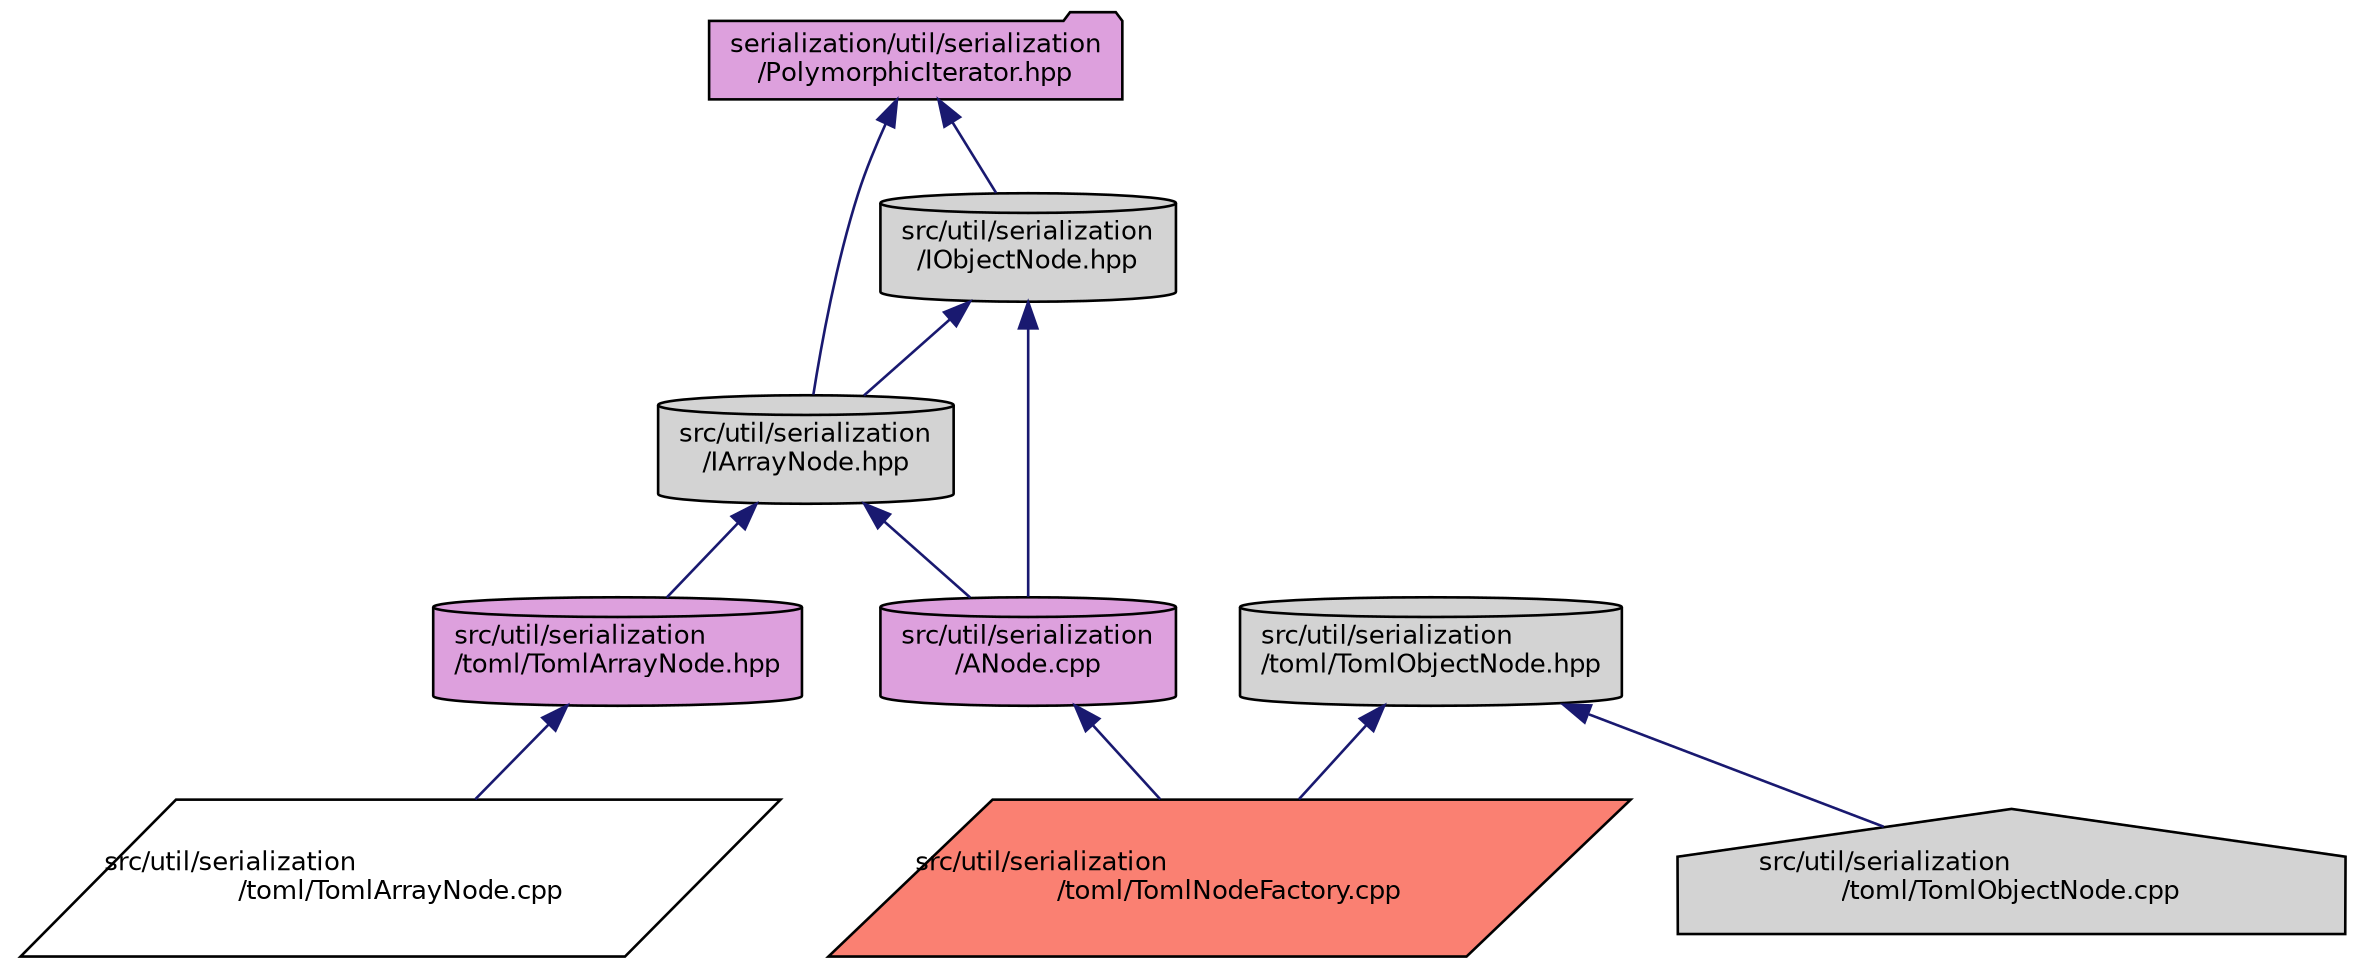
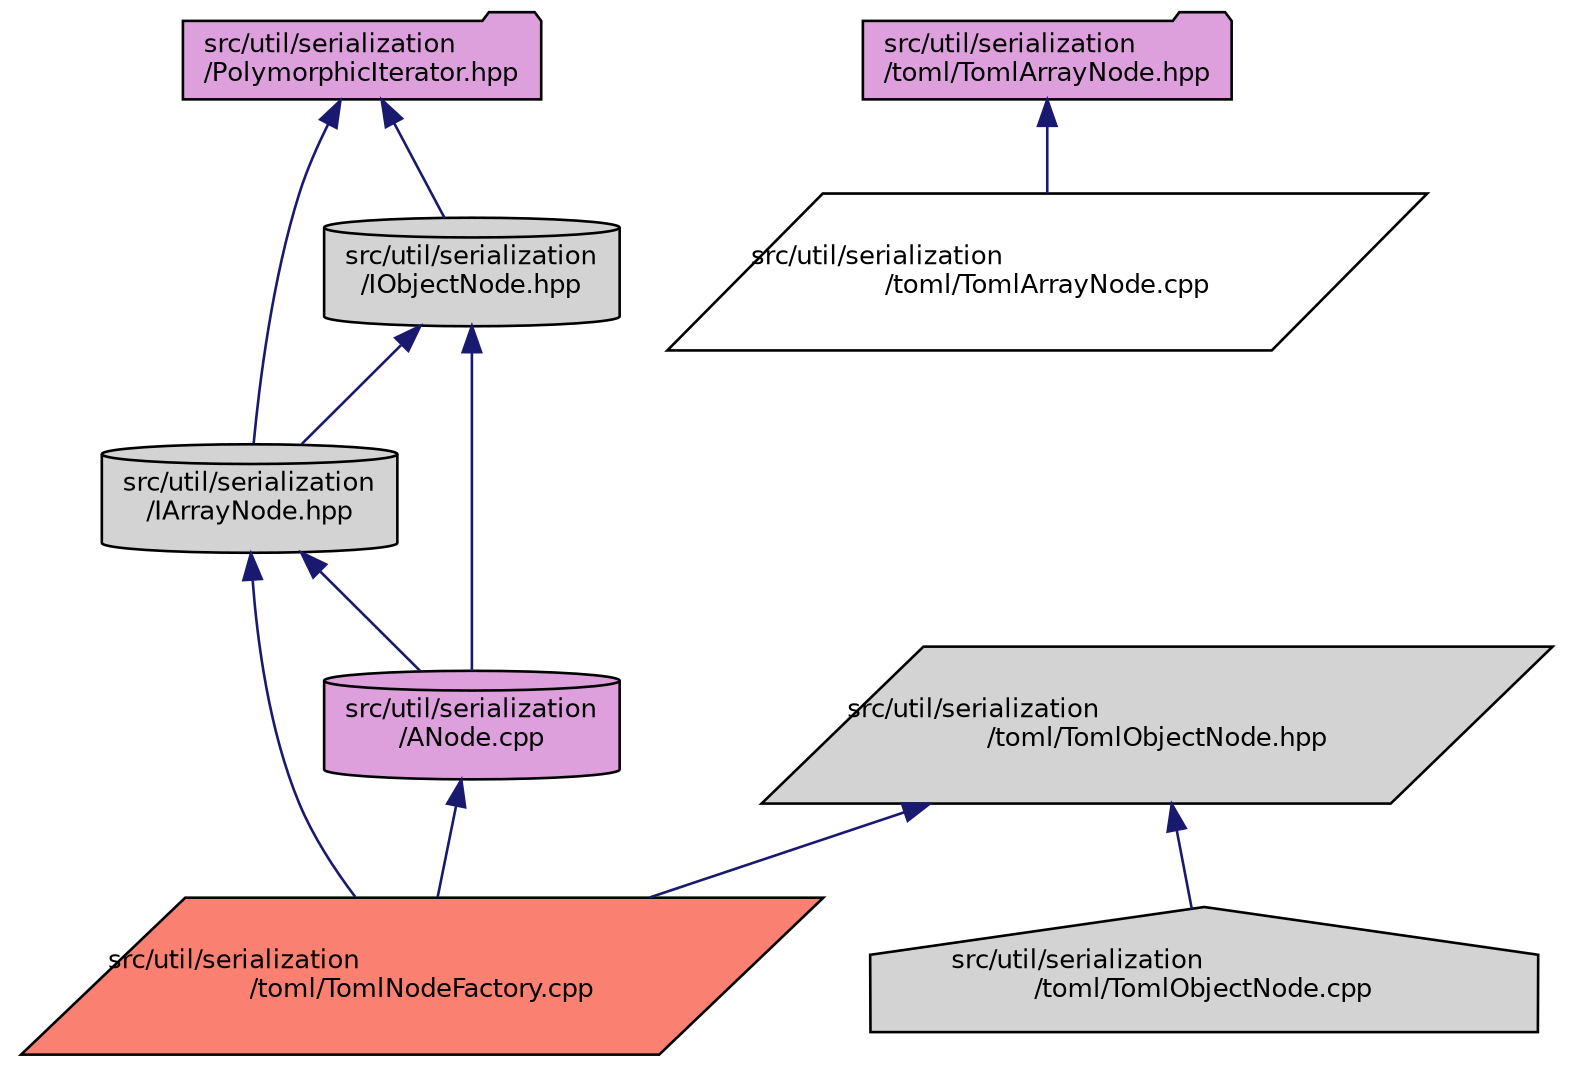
node "serialization/util/serialization /PolymorphicIterator.hpp": label "serialization/util/serialization /PolymorphicIterator.hpp" -> "src/util/serialization /PolymorphicIterator.hpp"
edge "src/util/serialization /toml/TomlArrayNode.hpp" -> "src/util/serialization /IArrayNode.hpp": now "src/util/serialization /toml/TomlNodeFactory.cpp" -> "src/util/serialization /IArrayNode.hpp"
node "src/util/serialization /toml/TomlArrayNode.hpp": shape cylinder -> folder
node "src/util/serialization /toml/TomlObjectNode.hpp": shape cylinder -> parallelogram
